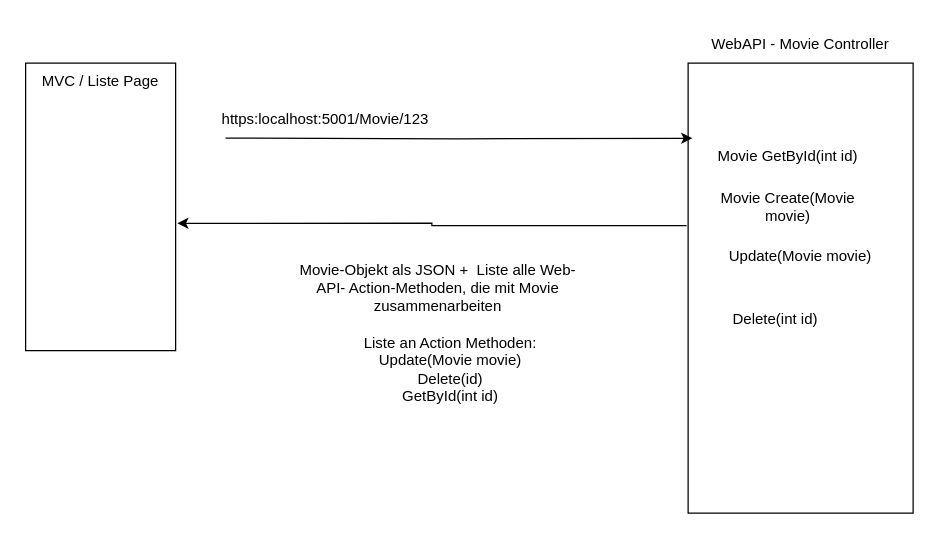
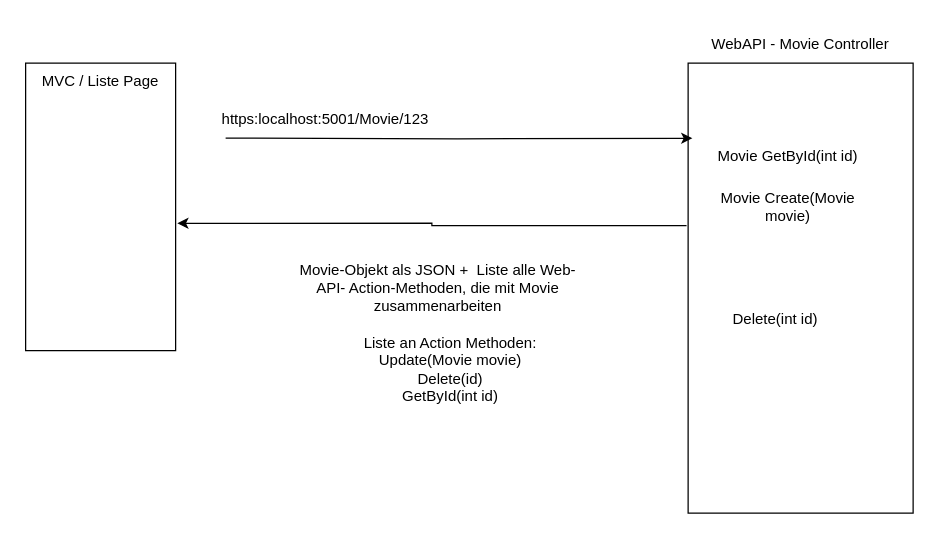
node "Update(Movie movie)": removed
